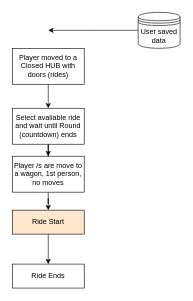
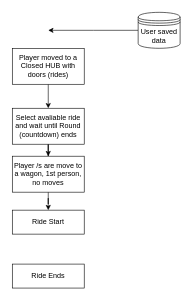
node "Ride Start": fillcolor #ffe6cc -> #ffffff
edge "Ride Start" -> "Ride Ends": removed
